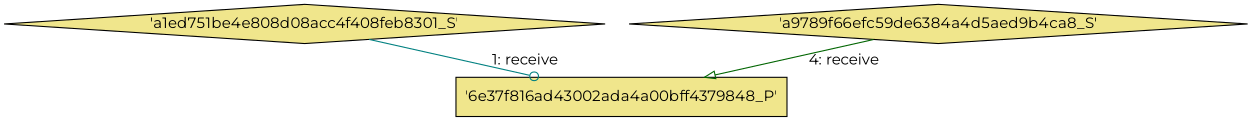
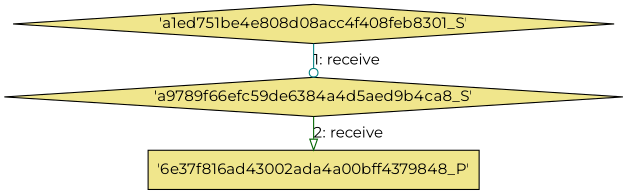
edge "'a1ed751be4e808d08acc4f408feb8301_S'" -> "'6e37f816ad43002ada4a00bff4379848_P'": now "'a1ed751be4e808d08acc4f408feb8301_S'" -> "'a9789f66efc59de6384a4d5aed9b4ca8_S'"
edge "'a9789f66efc59de6384a4d5aed9b4ca8_S'" -> "'6e37f816ad43002ada4a00bff4379848_P'": label "4: receive" -> "2: receive"
